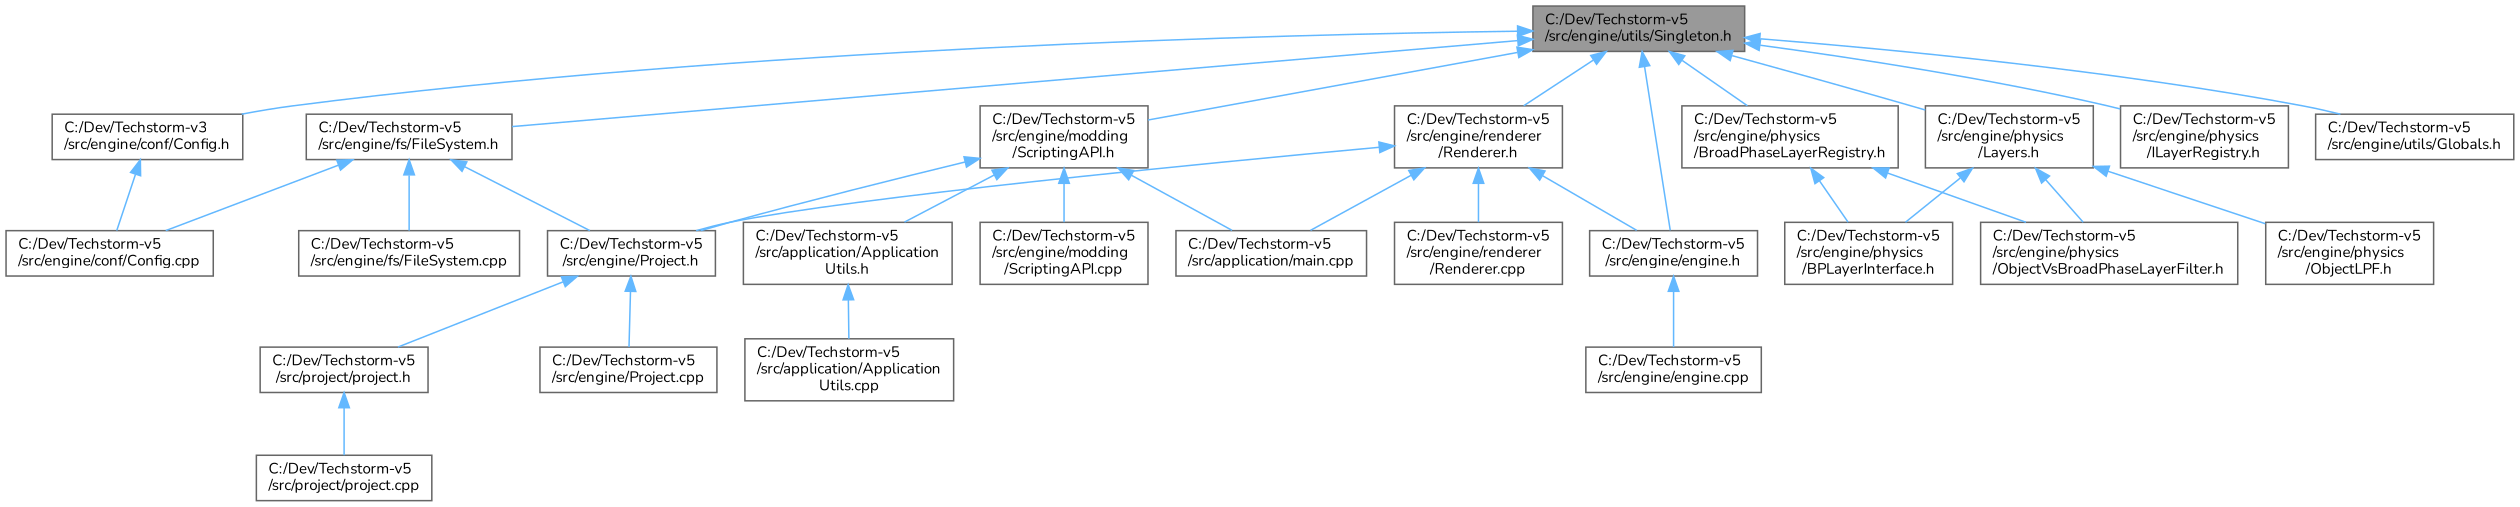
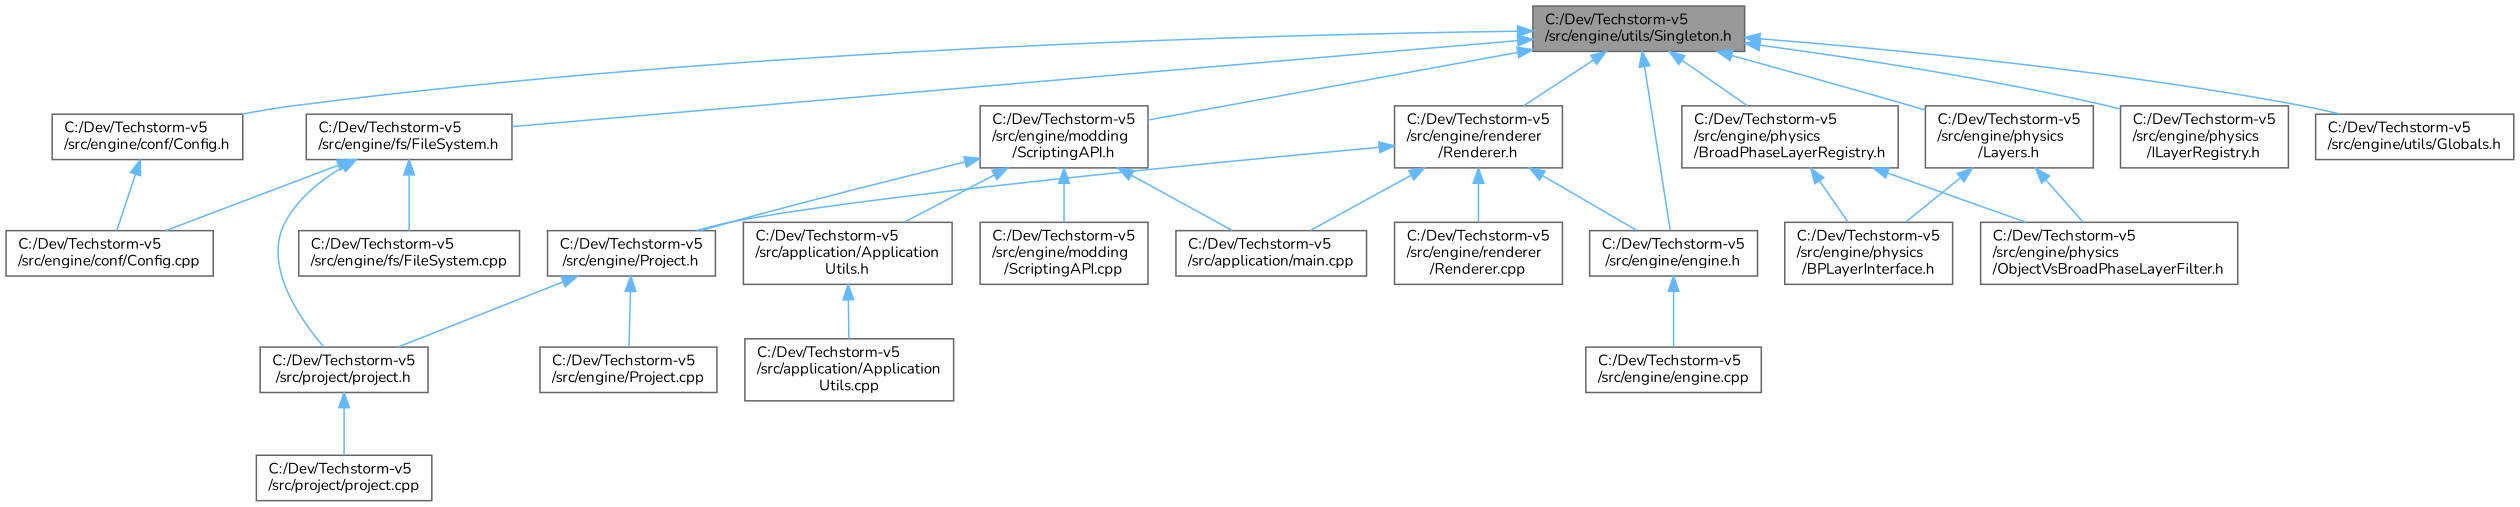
node "C:/Dev/Techstorm-v3 /src/engine/conf/Config.h": label "C:/Dev/Techstorm-v3 /src/engine/conf/Config.h" -> "C:/Dev/Techstorm-v5 /src/engine/conf/Config.h"
edge "C:/Dev/Techstorm-v5 /src/engine/Project.h" -> "C:/Dev/Techstorm-v5 /src/engine/fs/FileSystem.h": now "C:/Dev/Techstorm-v5 /src/project/project.h" -> "C:/Dev/Techstorm-v5 /src/engine/fs/FileSystem.h"
node "C:/Dev/Techstorm-v5 /src/engine/physics /ObjectLPF.h": removed
